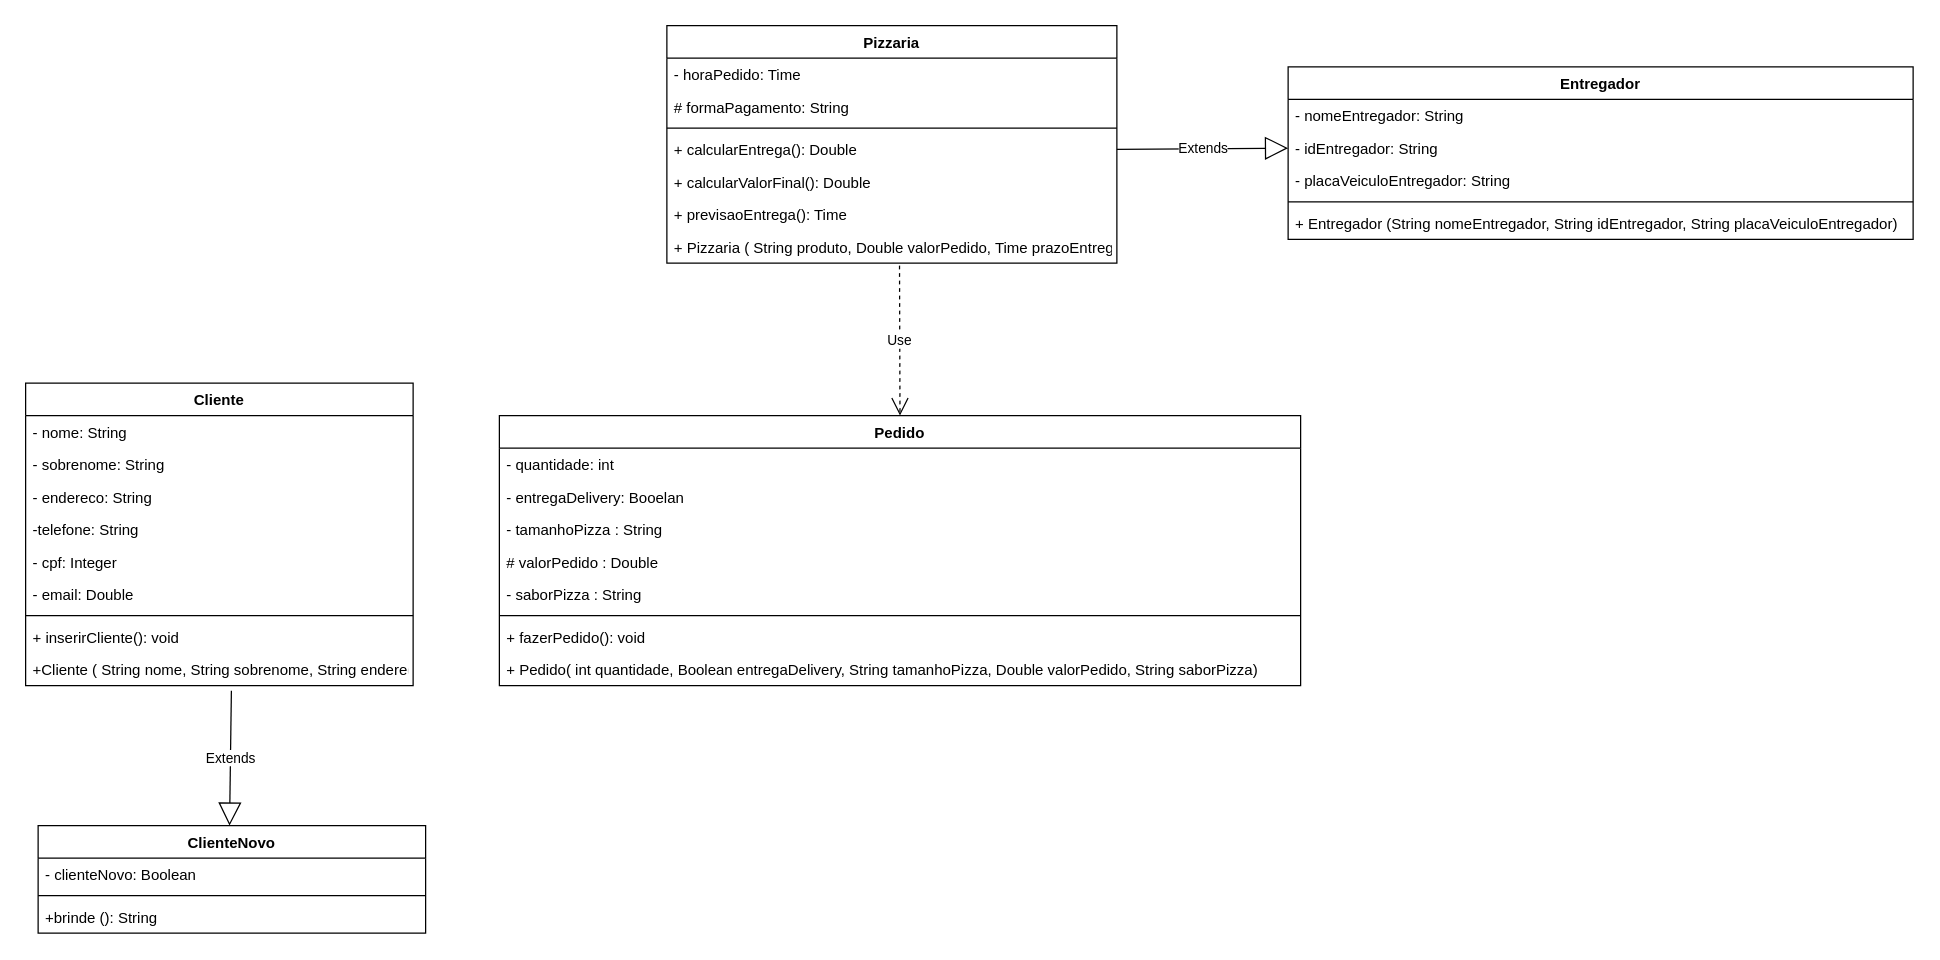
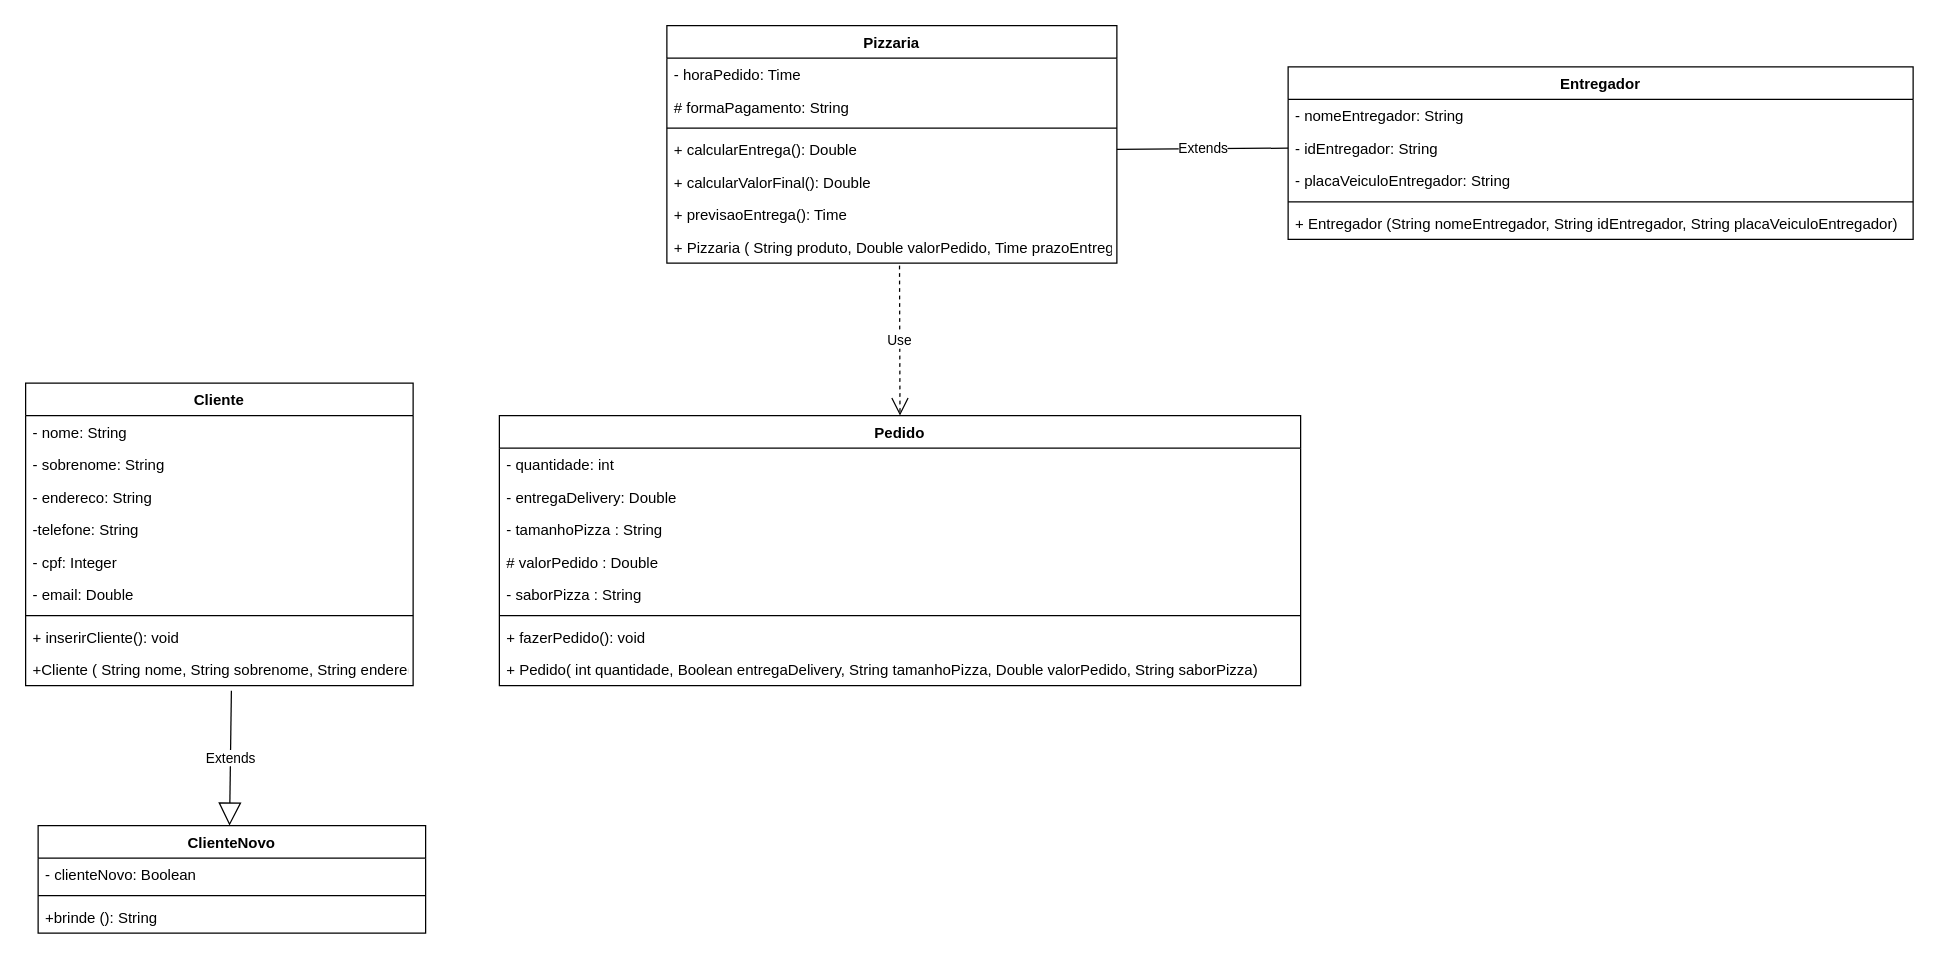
edge "+ calcularEntrega(): Double" -> "- idEntregador: String": arrowhead block -> none
node "- entregaDelivery: Booelan": label "- entregaDelivery: Booelan" -> "- entregaDelivery: Double"
